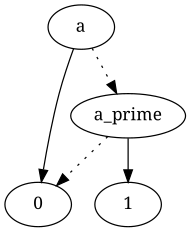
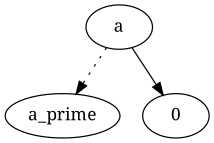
edge "a_prime" -> "0": removed
node "1": removed
